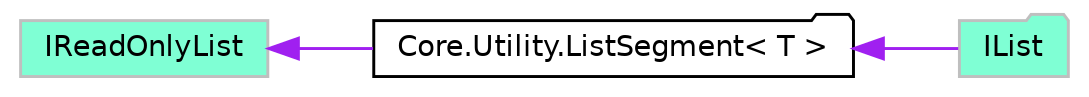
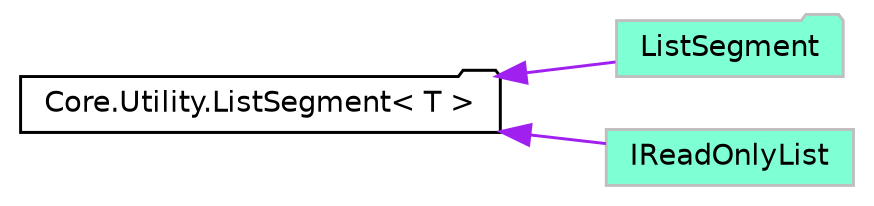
edge "Core.Utility.ListSegment< T >" -> "IReadOnlyList": reversed
node "IList": label "IList" -> "ListSegment"
